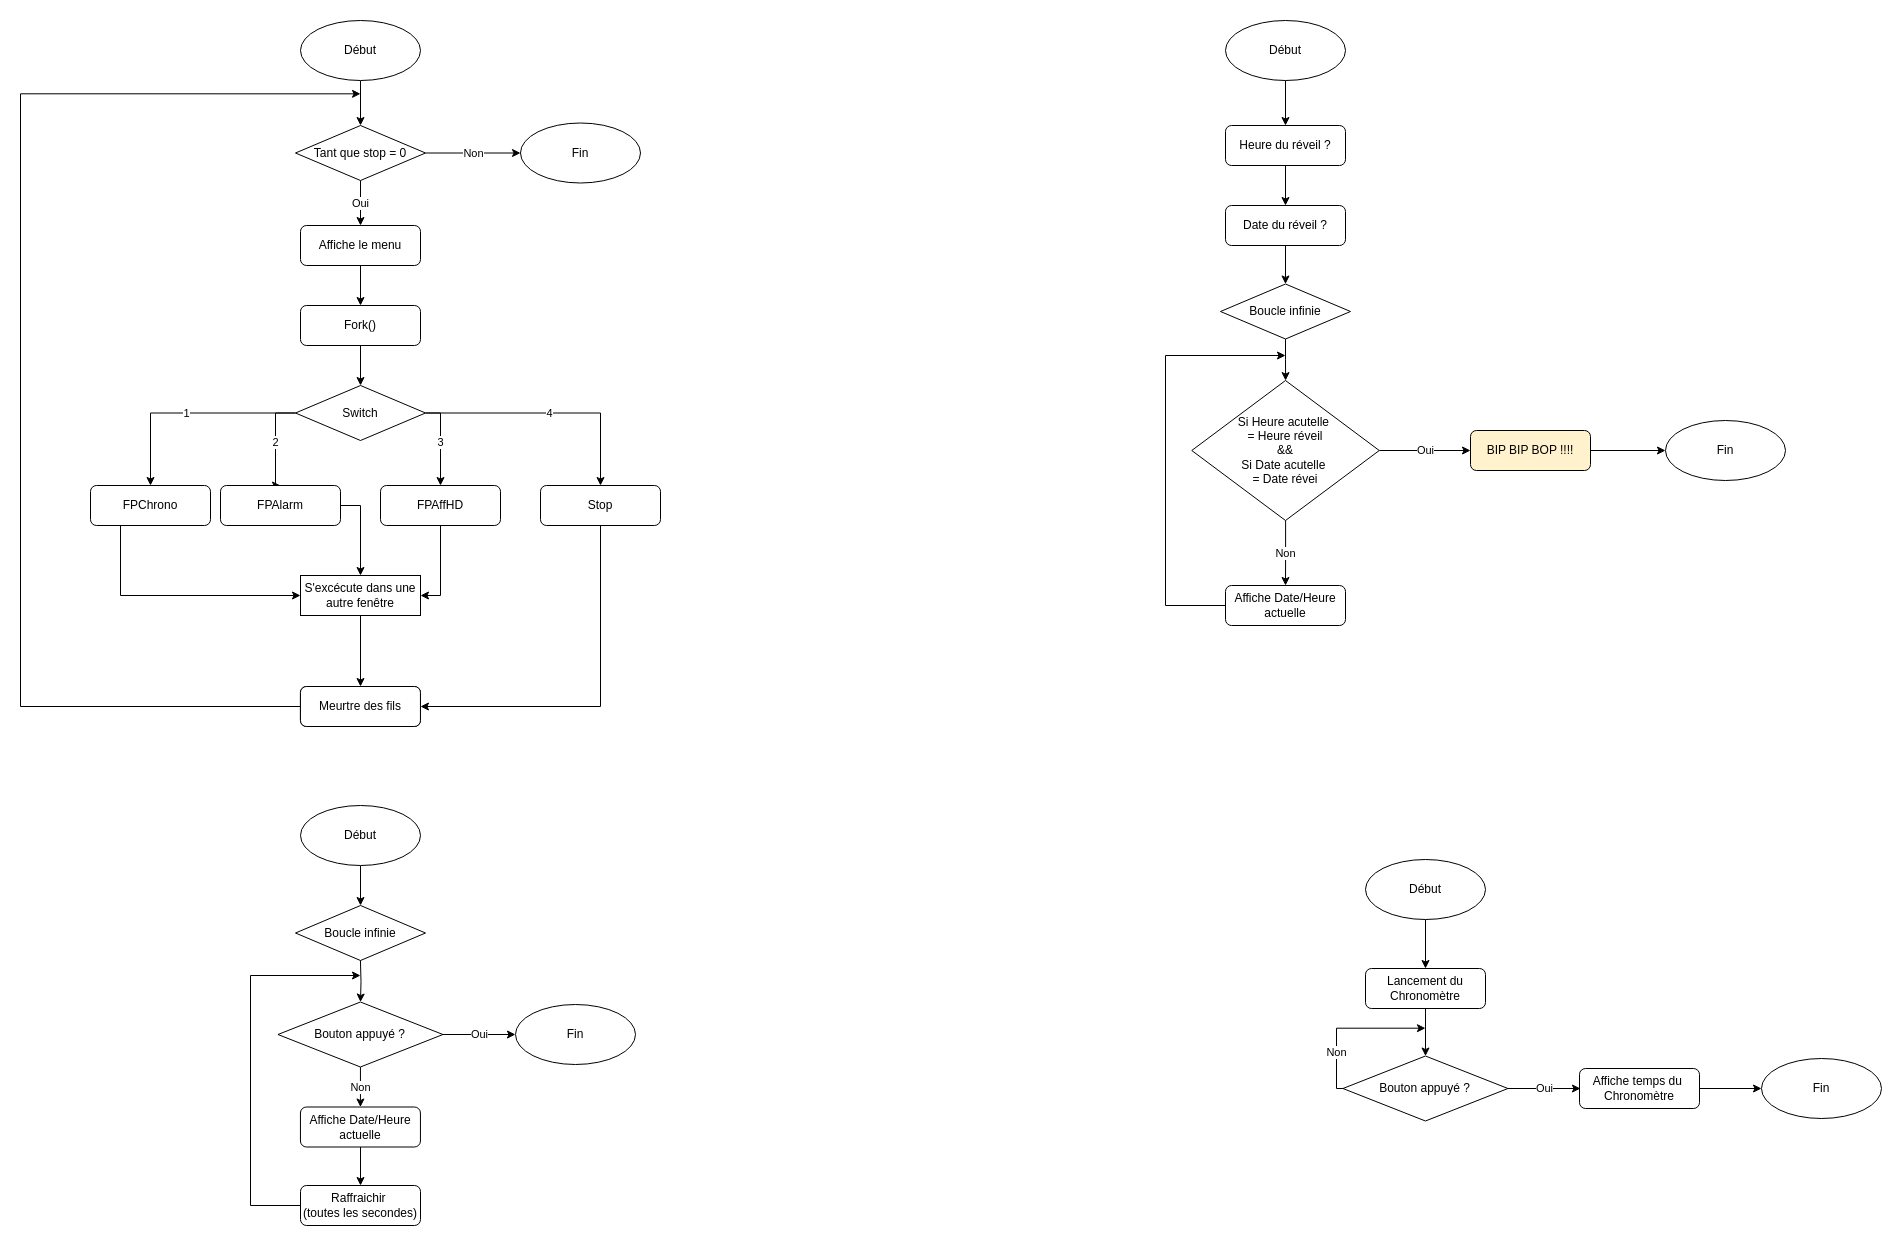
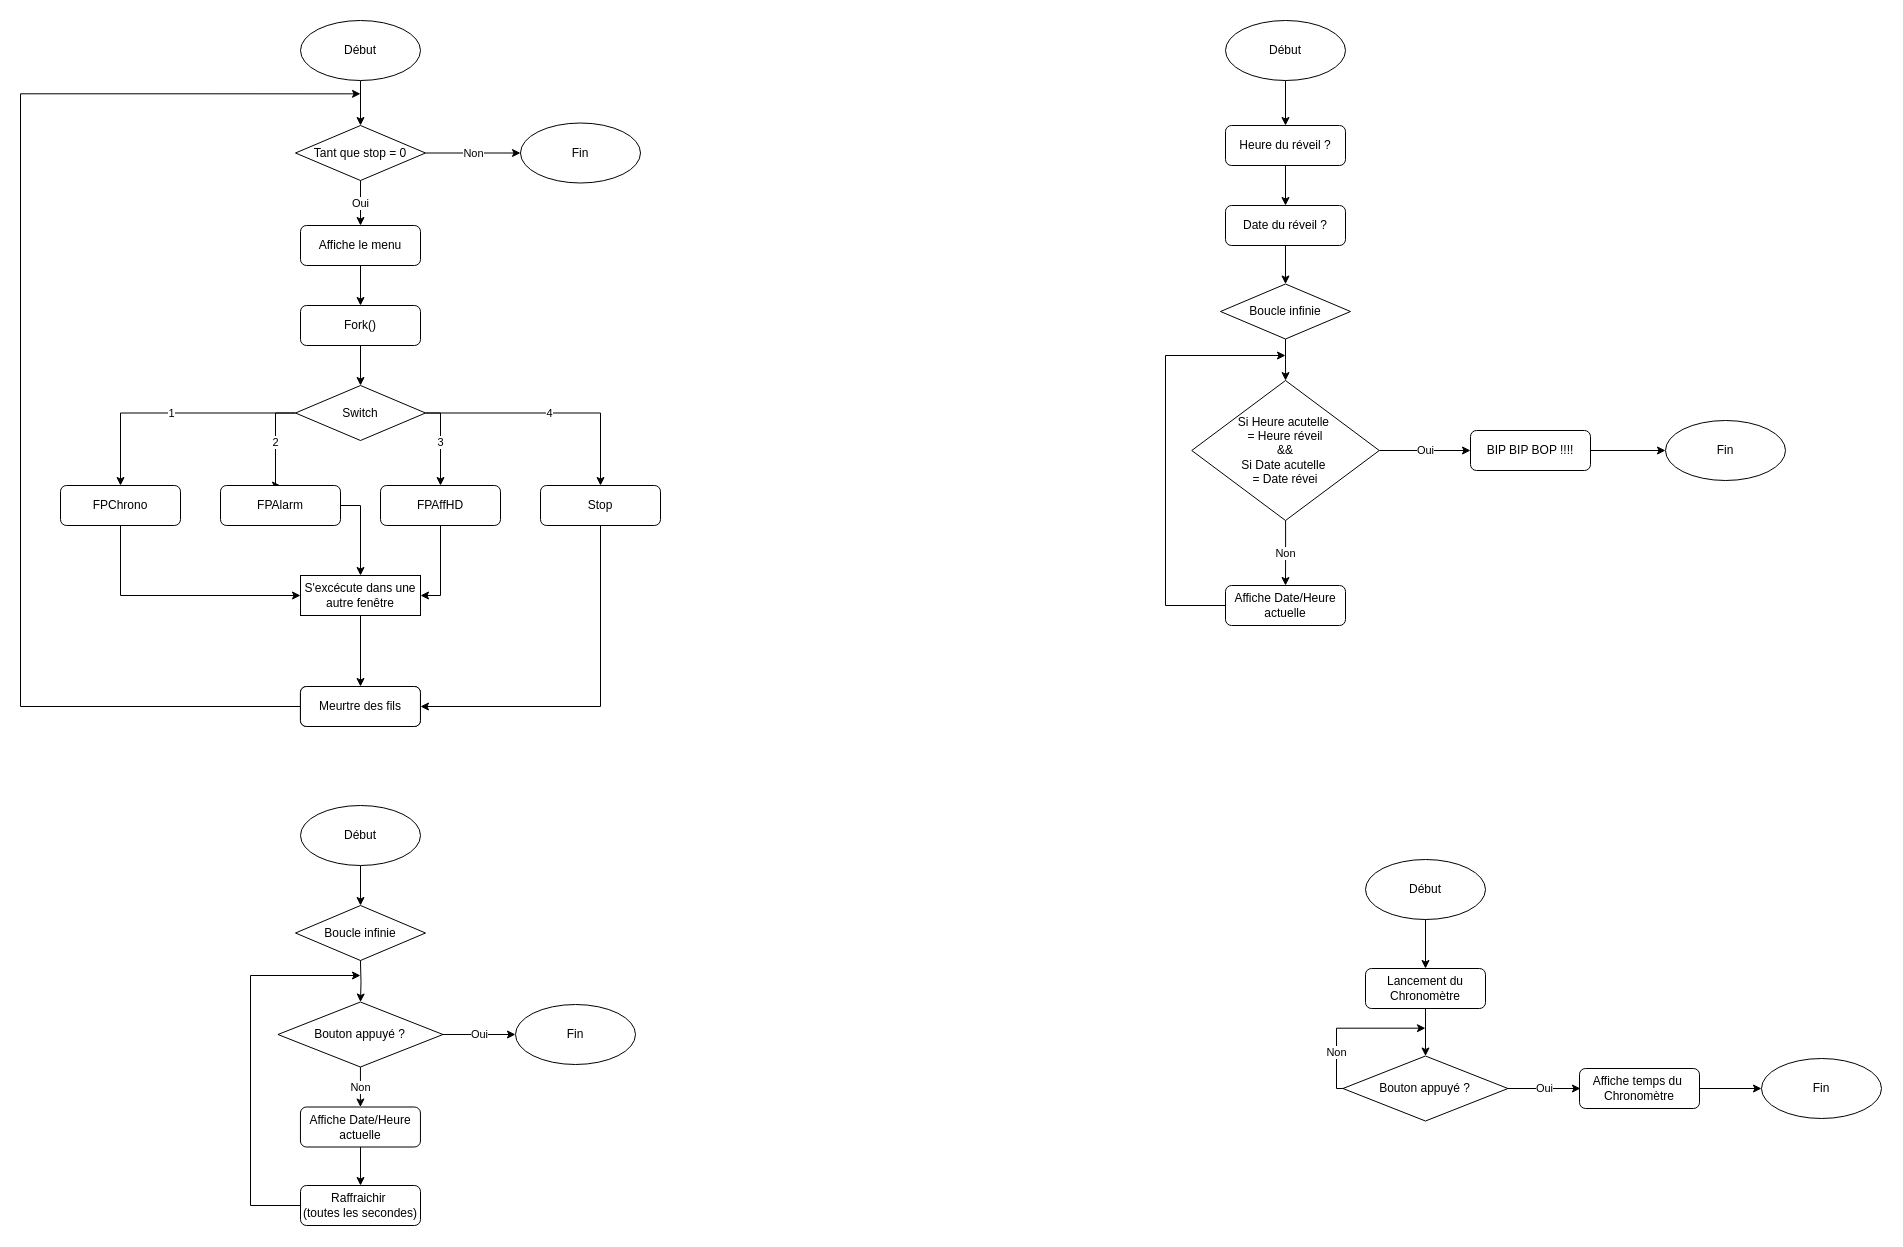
node "BIP BIP BOP !!!!": fillcolor #fff2cc -> #ffffff
node "FPChrono": moved (151, 506) -> (121, 506)
